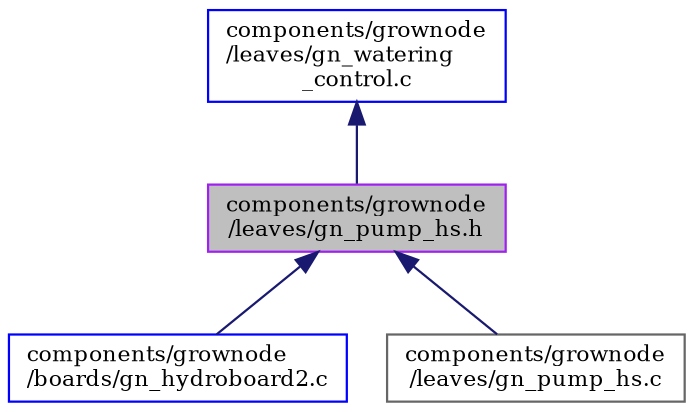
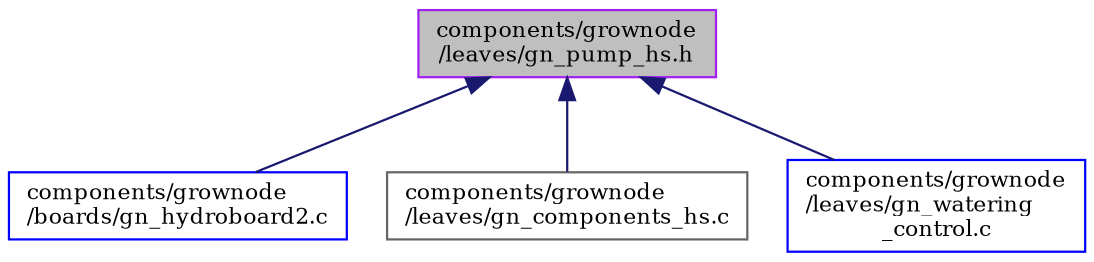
edge "components/grownode /leaves/gn_pump_hs.h" -> "components/grownode /leaves/gn_watering _control.c": reversed
node "components/grownode /leaves/gn_pump_hs.c": label "components/grownode /leaves/gn_pump_hs.c" -> "components/grownode /leaves/gn_components_hs.c"
